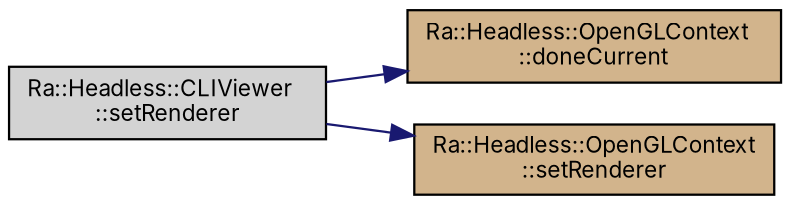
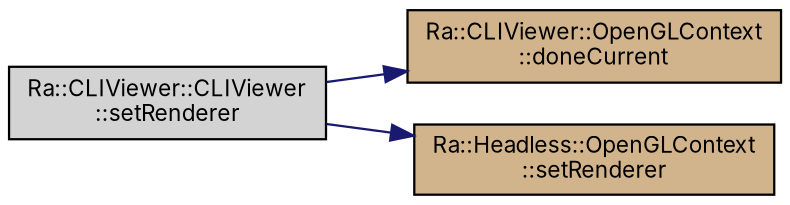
node "Ra::Headless::OpenGLContext ::doneCurrent": label "Ra::Headless::OpenGLContext ::doneCurrent" -> "Ra::CLIViewer::OpenGLContext ::doneCurrent"
node "Ra::Headless::CLIViewer ::setRenderer": label "Ra::Headless::CLIViewer ::setRenderer" -> "Ra::CLIViewer::CLIViewer ::setRenderer"
